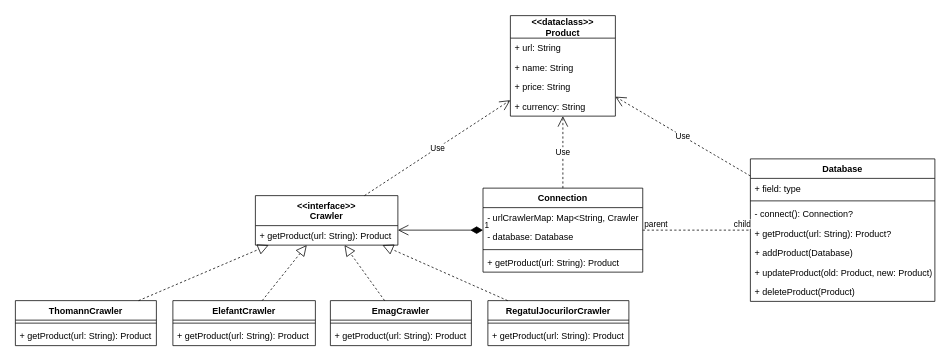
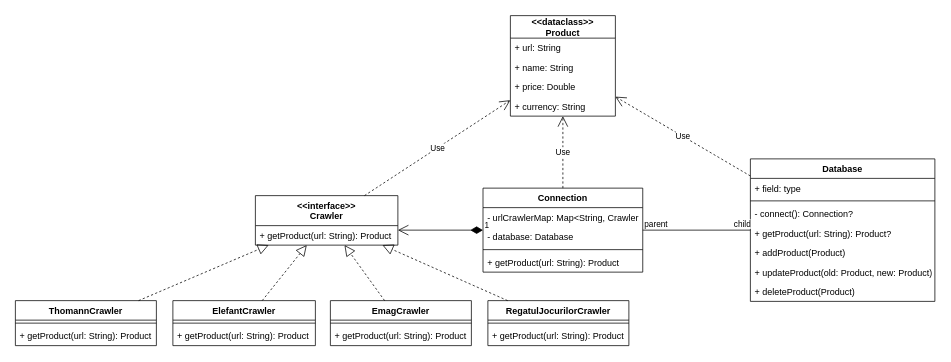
node "+ price: String": label "+ price: String" -> "+ price: Double"
edge "Connection" -- "Database": style dashed -> solid
node "+ addProduct(Database)": label "+ addProduct(Database)" -> "+ addProduct(Product)"
